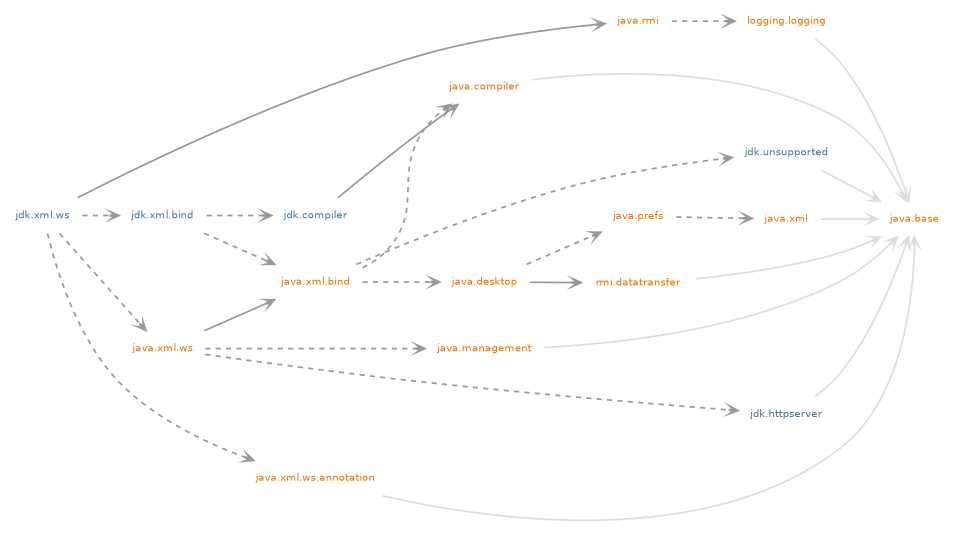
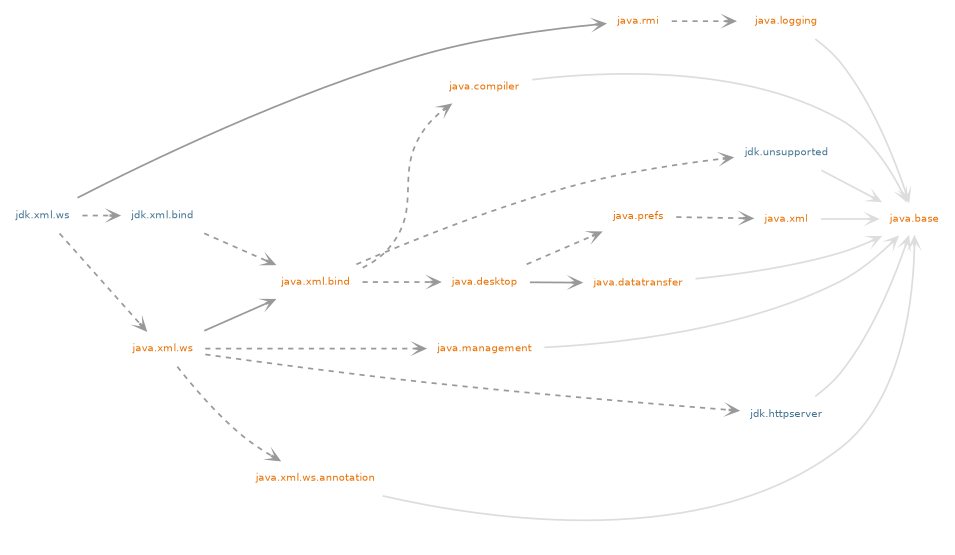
node "logging.logging": label "logging.logging" -> "java.logging"
node "jdk.compiler": removed
node "rmi.datatransfer": label "rmi.datatransfer" -> "java.datatransfer"
edge "jdk.xml.ws" -> "java.xml.ws.annotation": now "java.xml.ws" -> "java.xml.ws.annotation"
